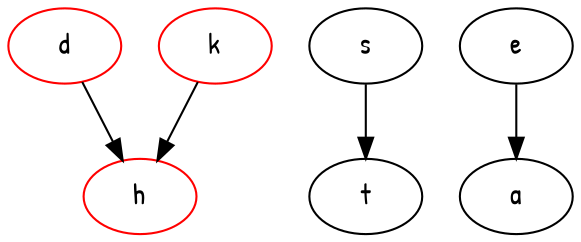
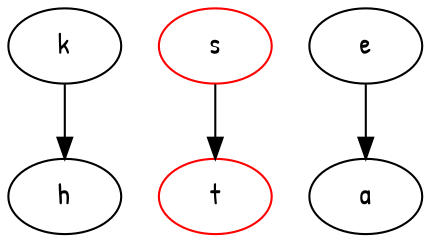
node "d": removed
node "k": color red -> black
node "s": color black -> red
node "h": color red -> black
node "t": color black -> red
